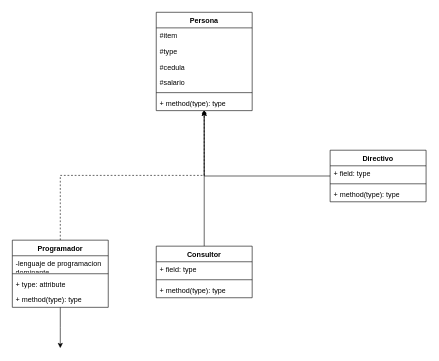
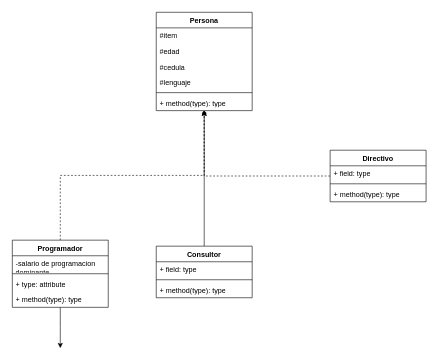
node "#type": label "#type" -> "#edad"
node "#salario": label "#salario" -> "#lenguaje"
edge "Directivo" -> "Persona": style solid -> dashed
node "-lenguaje de programacion dominante": label "-lenguaje de programacion dominante" -> "-salario de programacion dominante"
